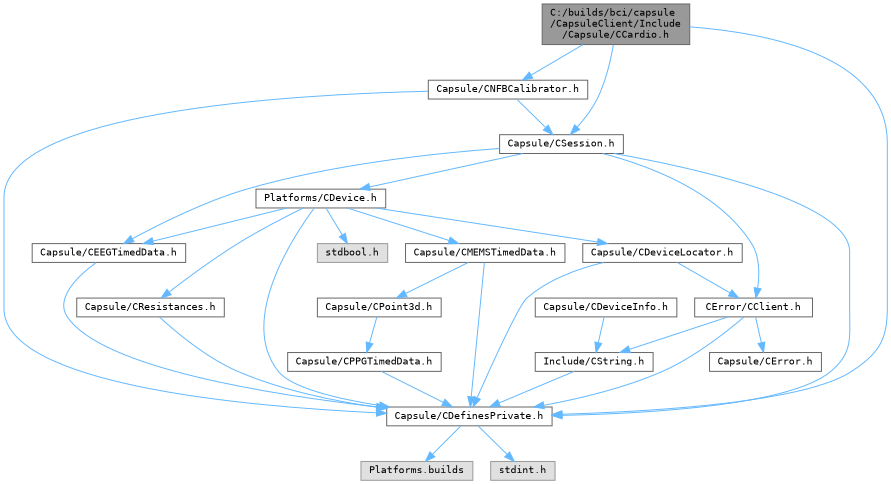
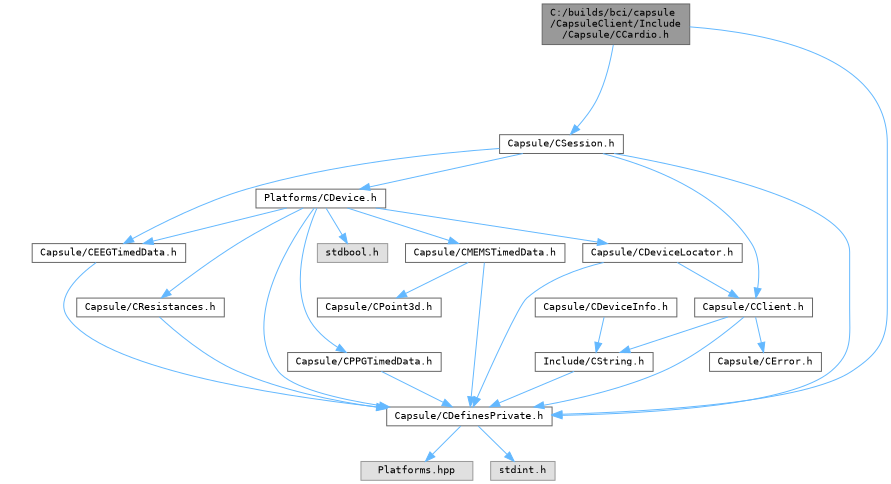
node "Capsule/CNFBCalibrator.h": removed
node "CError/CClient.h": label "CError/CClient.h" -> "Capsule/CClient.h"
edge "Capsule/CPoint3d.h" -> "Capsule/CPPGTimedData.h": now "Platforms/CDevice.h" -> "Capsule/CPPGTimedData.h"
node "Platforms.builds": label "Platforms.builds" -> "Platforms.hpp"
